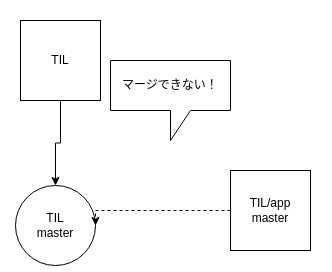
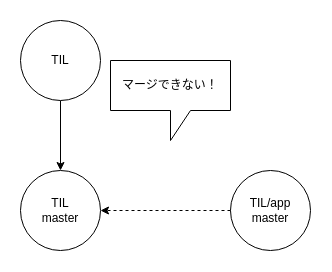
node "TIL": shape rectangle -> ellipse
node "TIL/app master": shape rectangle -> ellipse
node "TIL master": moved (56, 226) -> (61, 211)
